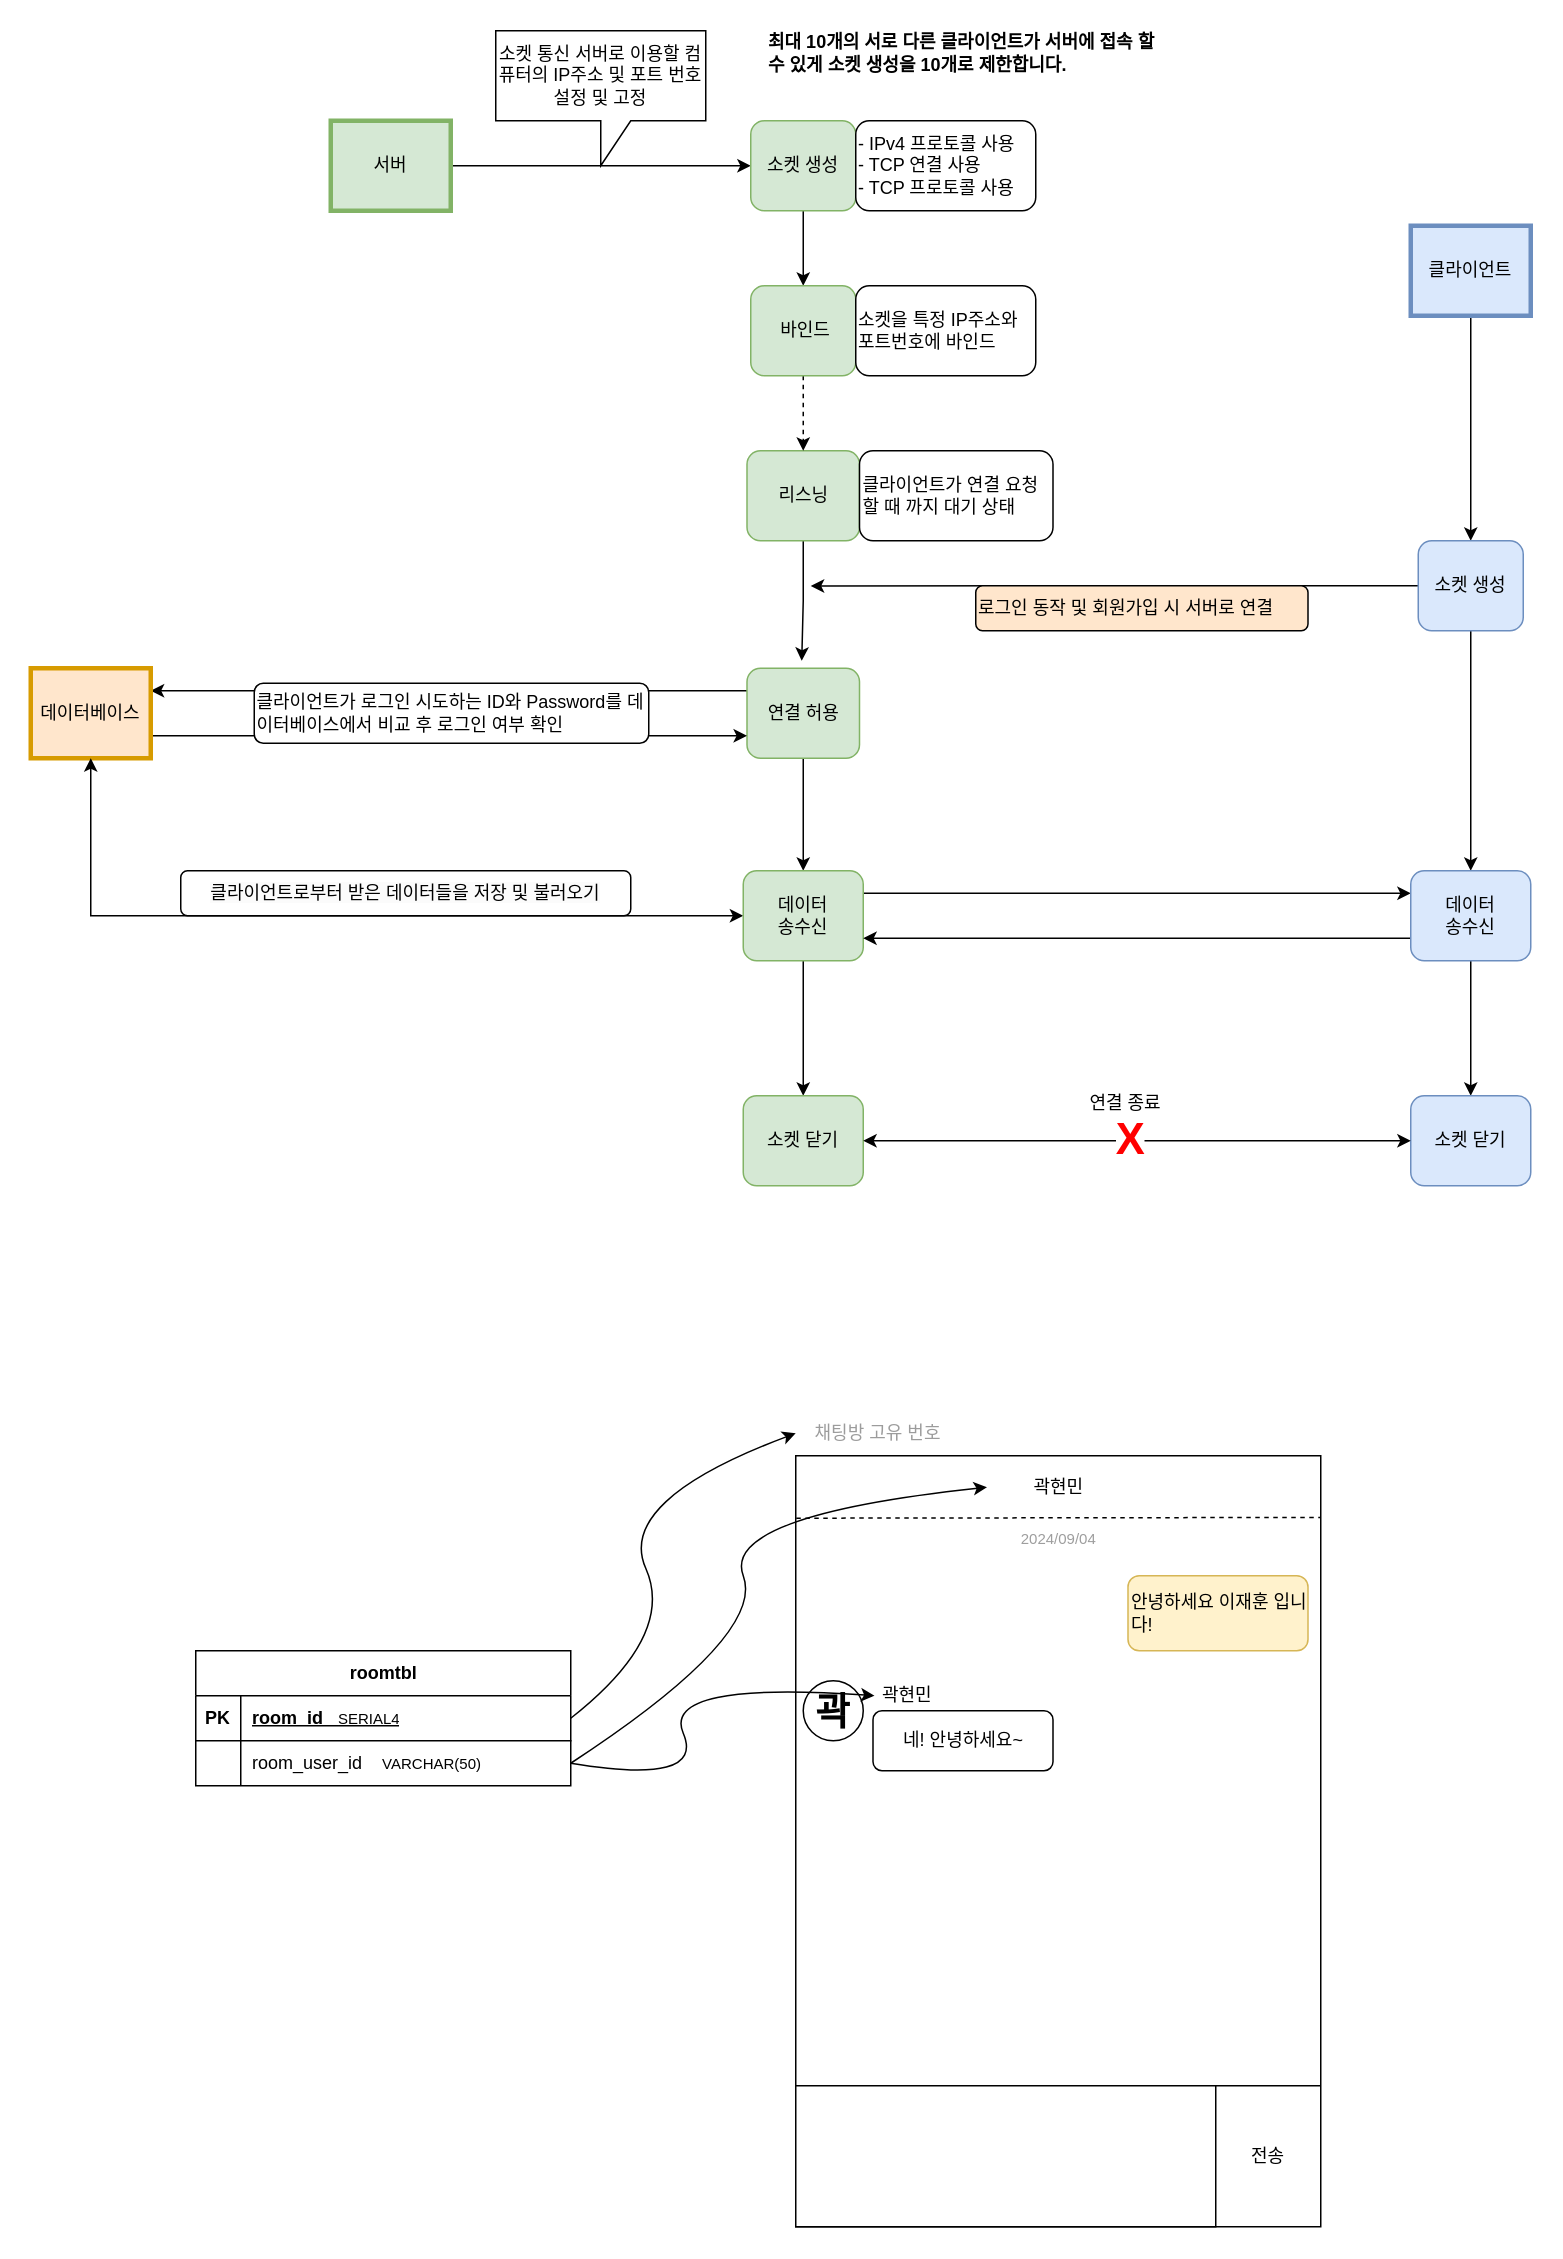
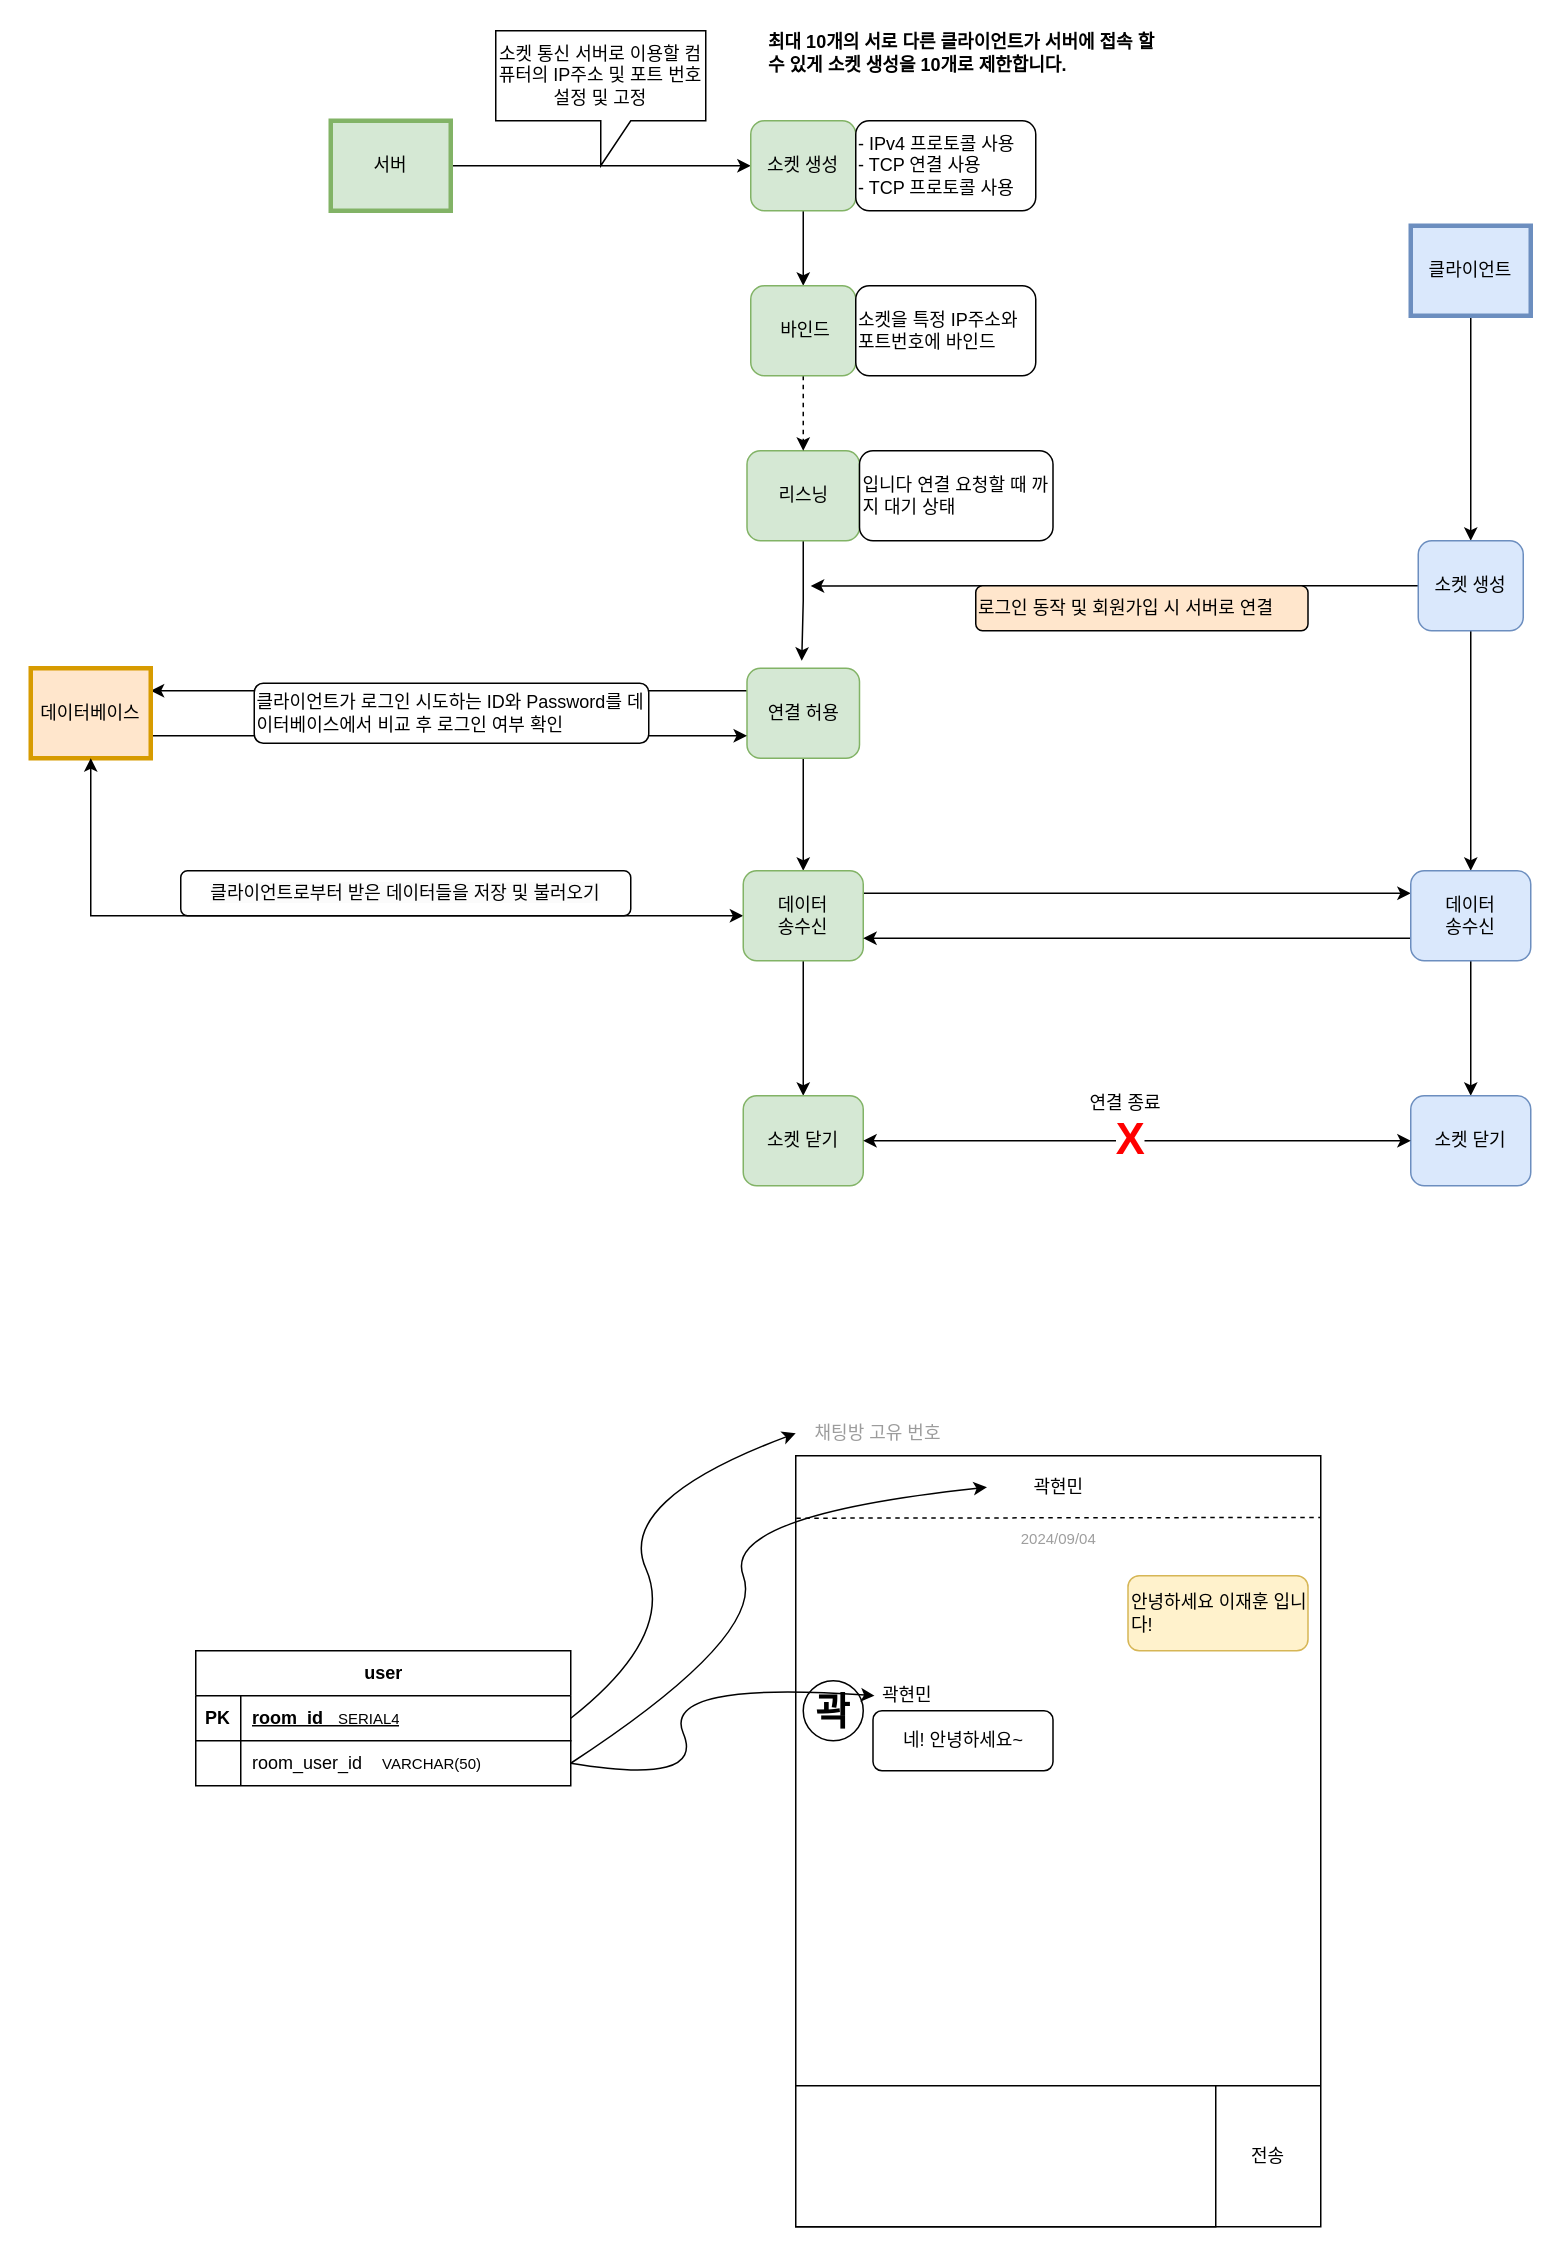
node "클라이언트가 연결 요청할 때 까지 대기 상태": label "클라이언트가 연결 요청할 때 까지 대기 상태" -> "입니다 연결 요청할 때 까지 대기 상태"
node "roomtbl": label "roomtbl" -> "user"
